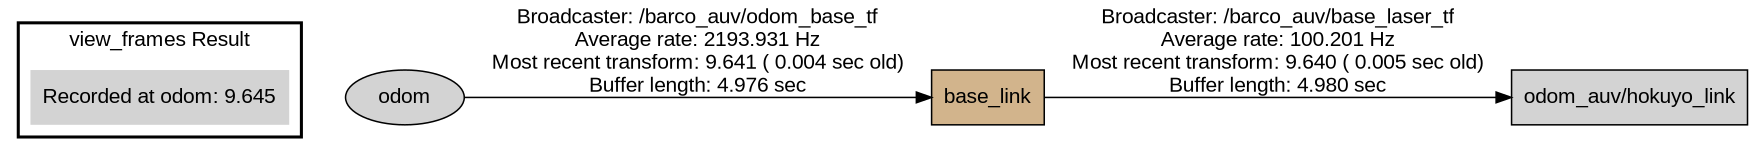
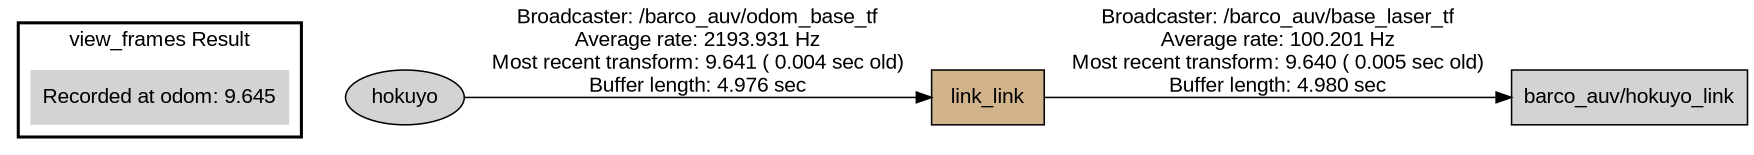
node "odom": label "odom" -> "hokuyo"
node "base_link": label "base_link" -> "link_link"
node "odom_auv/hokuyo_link": label "odom_auv/hokuyo_link" -> "barco_auv/hokuyo_link"
